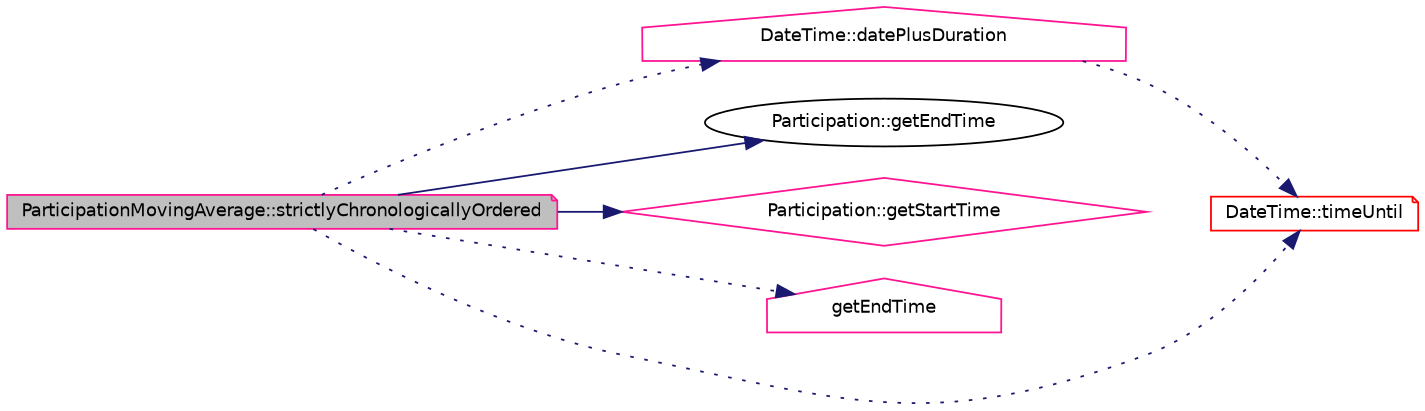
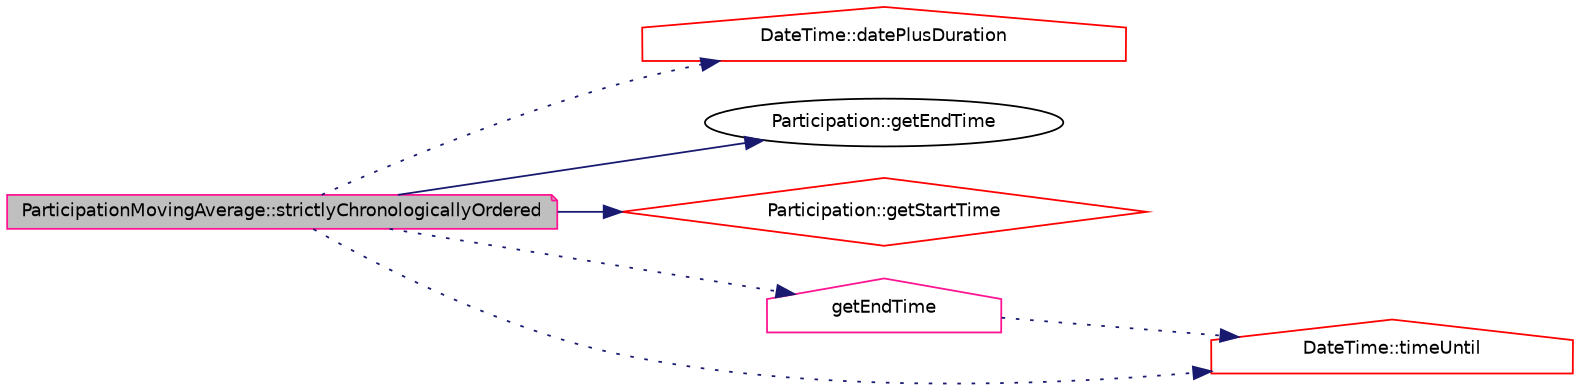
node "DateTime::datePlusDuration": color deeppink -> red
edge "DateTime::datePlusDuration" -> "DateTime::timeUntil": now "getEndTime" -> "DateTime::timeUntil"
node "Participation::getStartTime": color deeppink -> red
node "DateTime::timeUntil": shape note -> house
